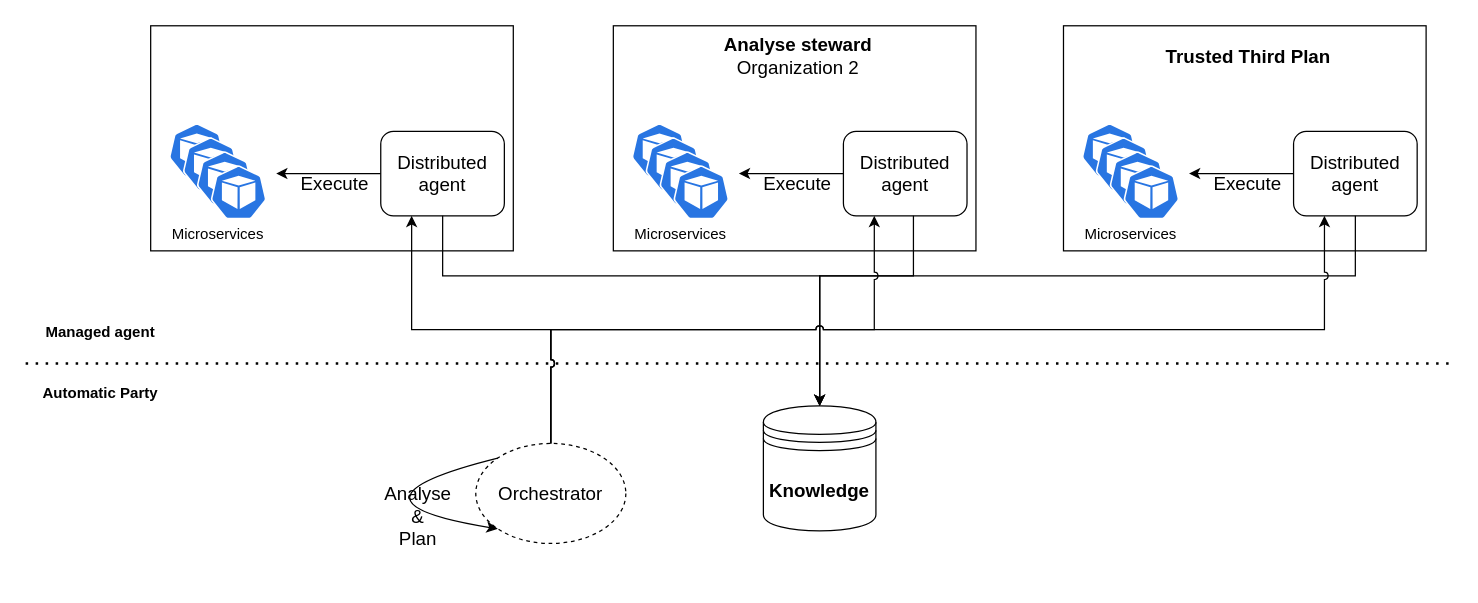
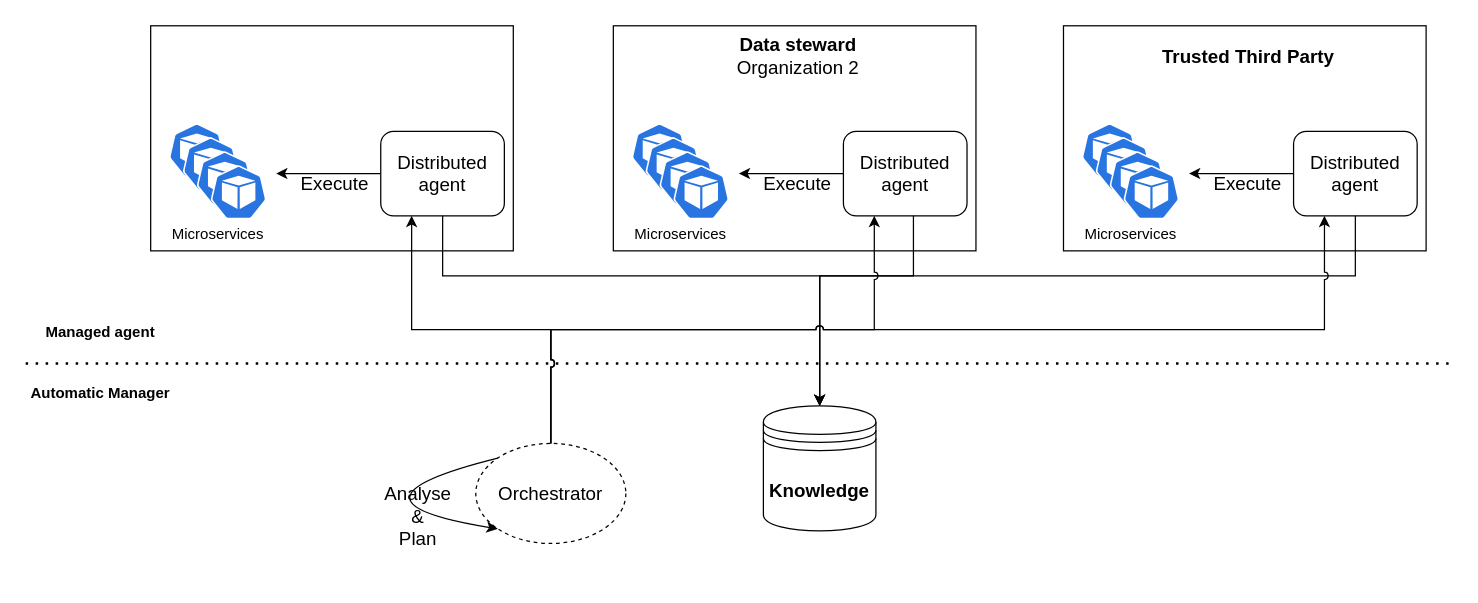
node "Analyse steward Organization 2": label "Analyse steward Organization 2" -> "Data steward Organization 2"
node "Trusted Third Plan": label "Trusted Third Plan" -> "Trusted Third Party"
node "Automatic Party": label "Automatic Party" -> "Automatic Manager"
